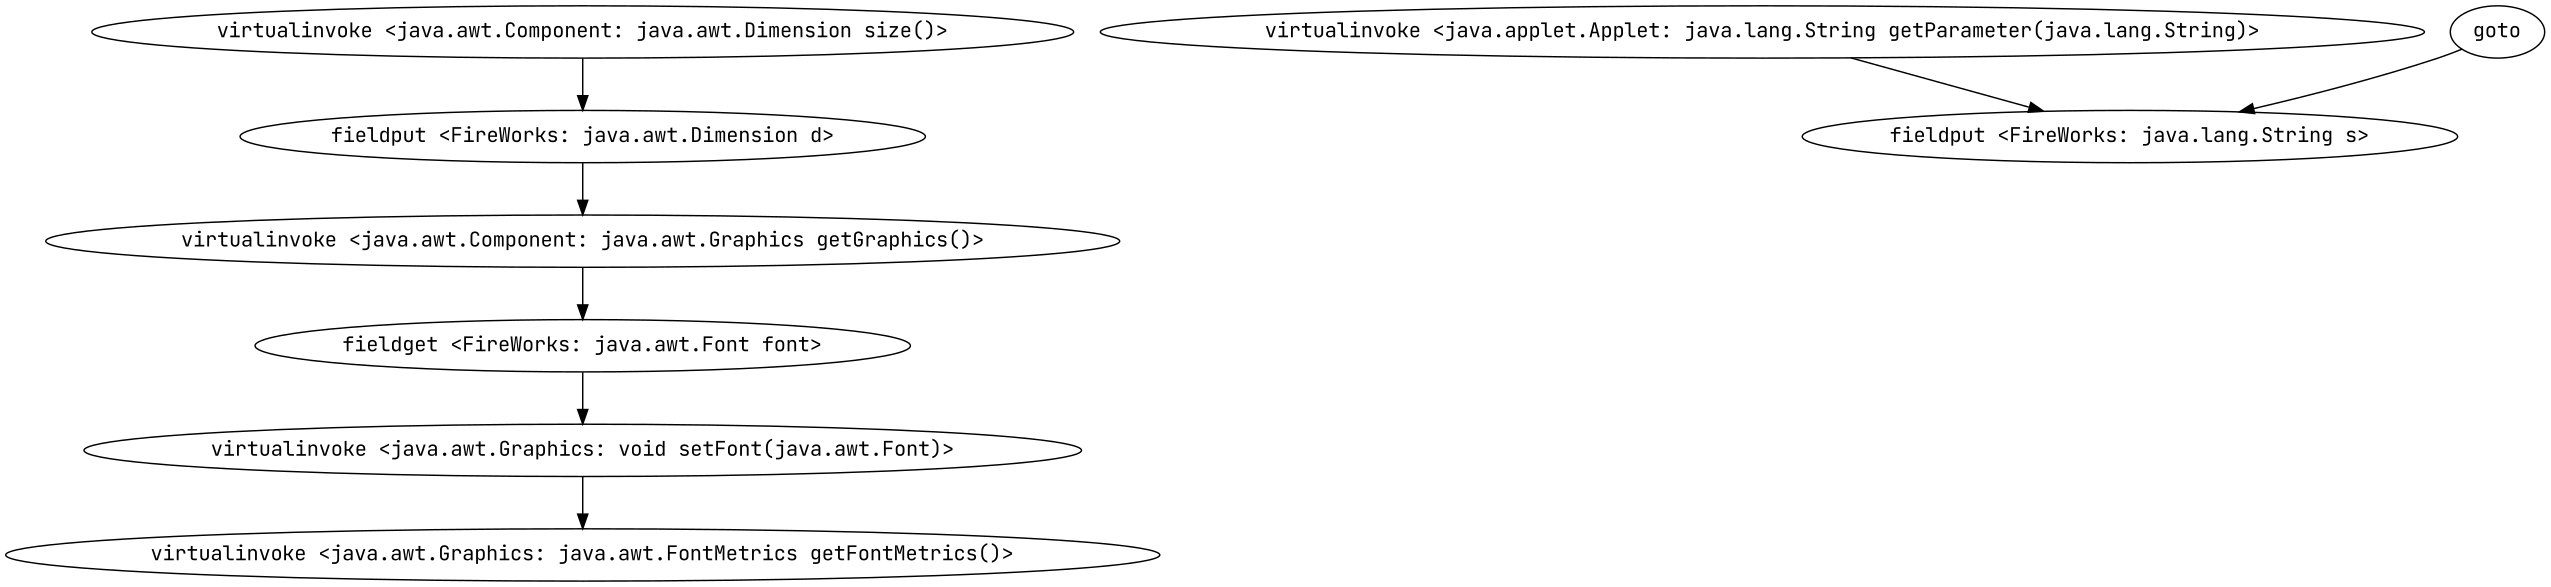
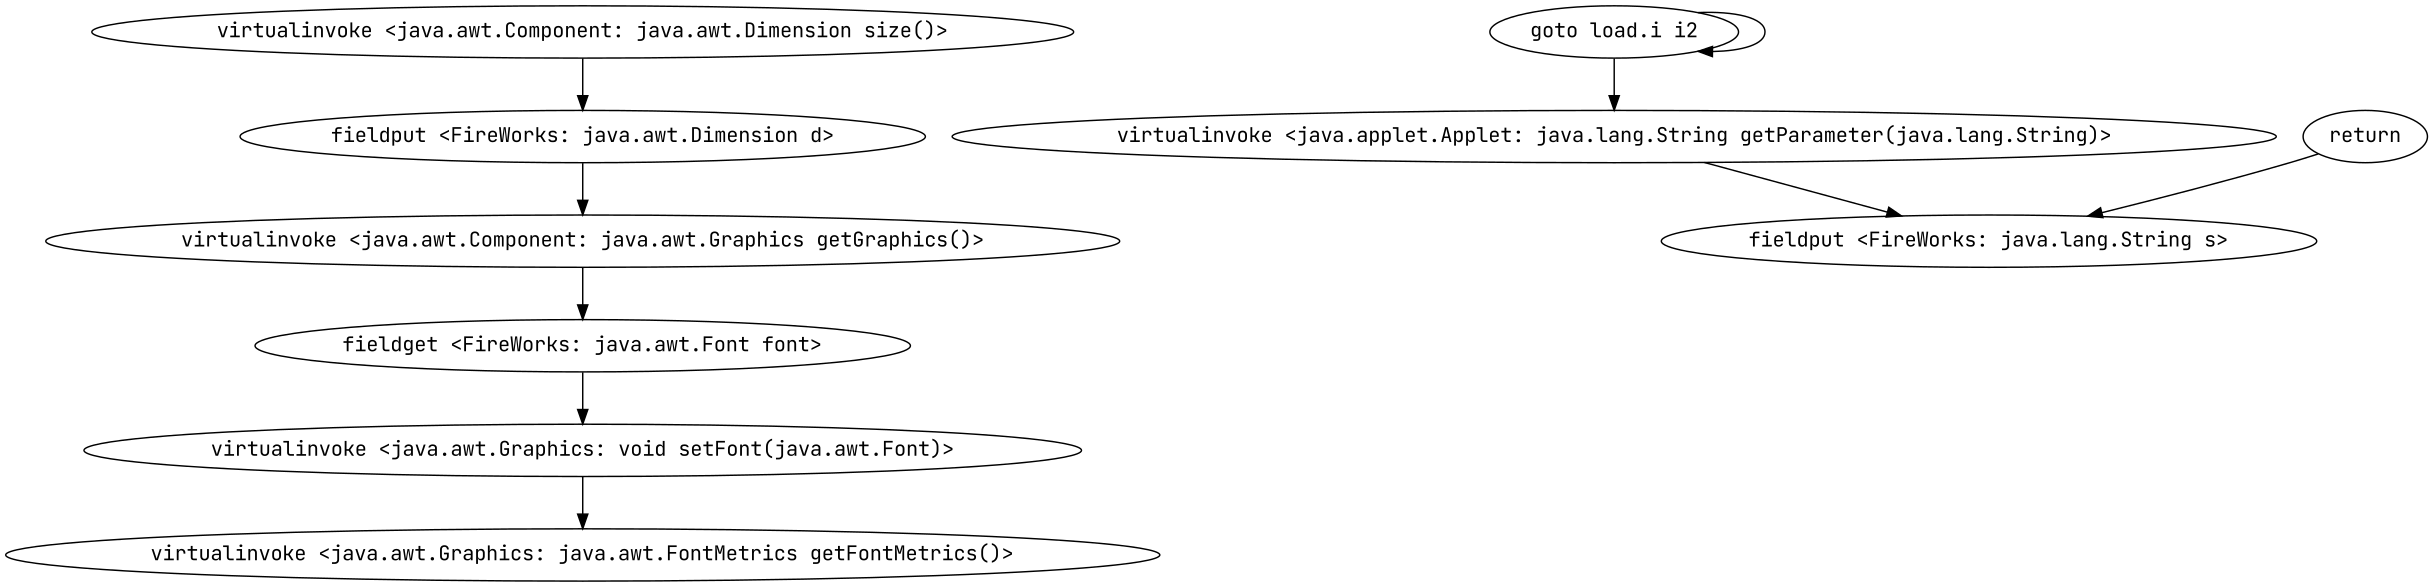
node "goto load.i i2": added
node "goto": label "goto" -> "return"
